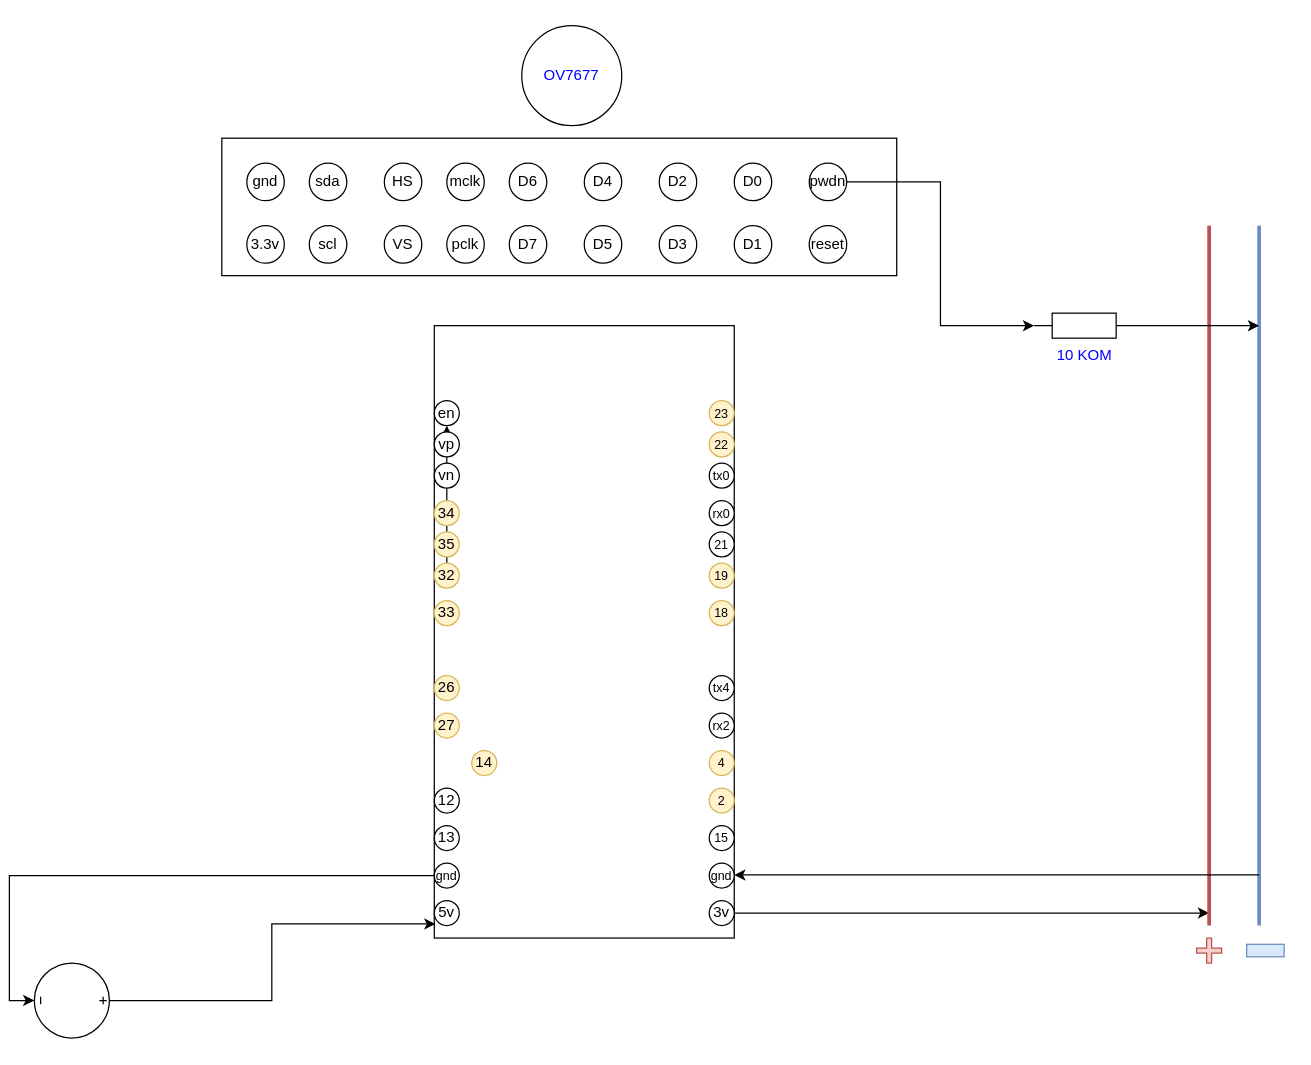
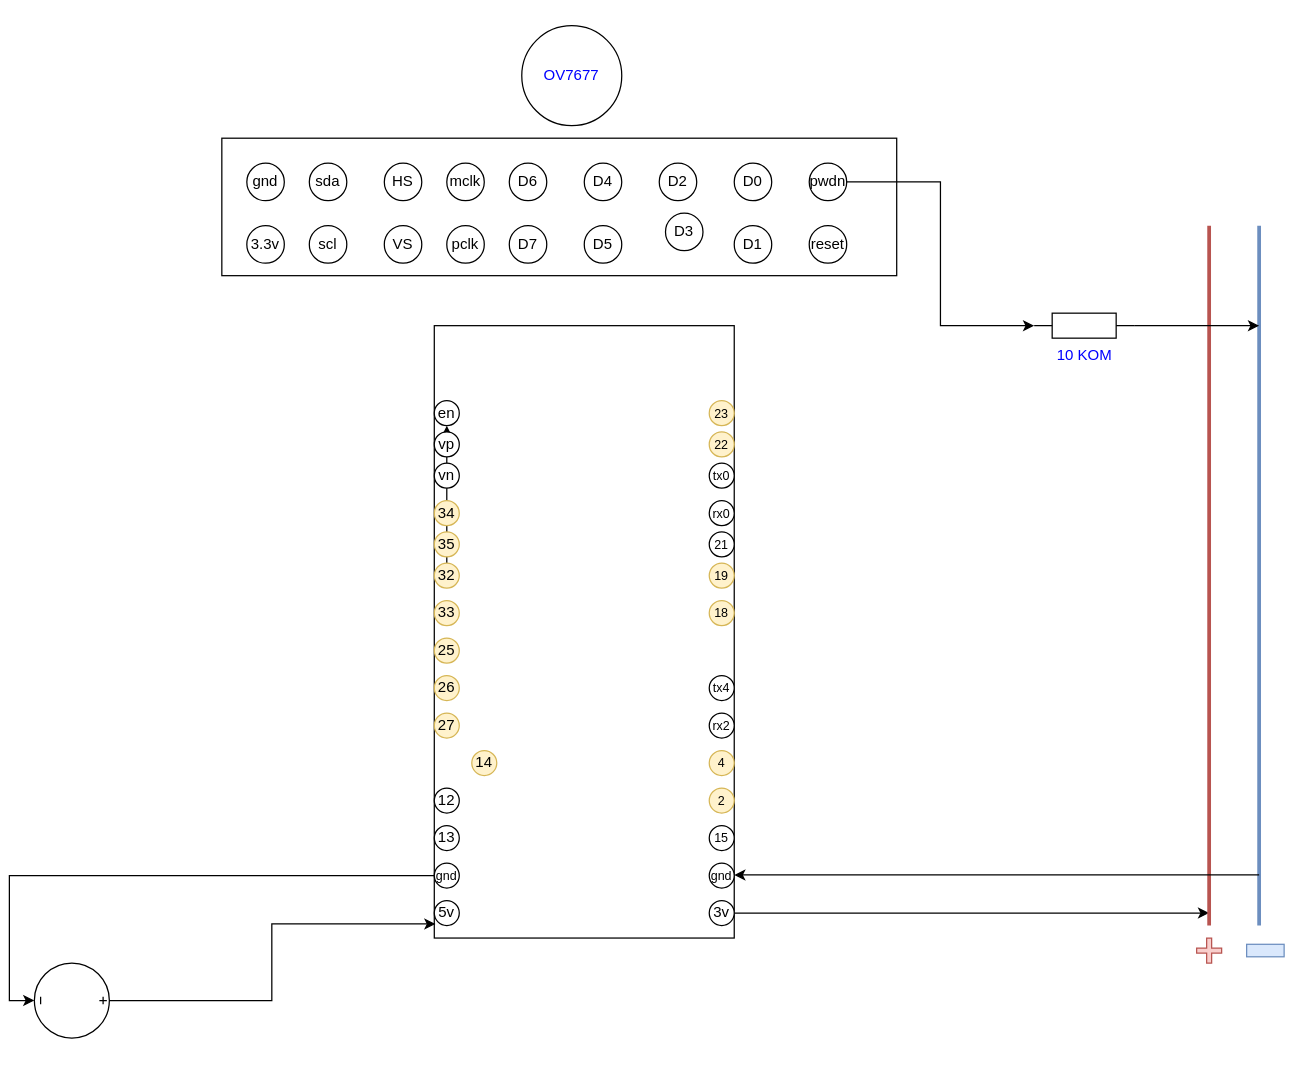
node "D3": moved (678, 244) -> (684, 232)
node "25": added
